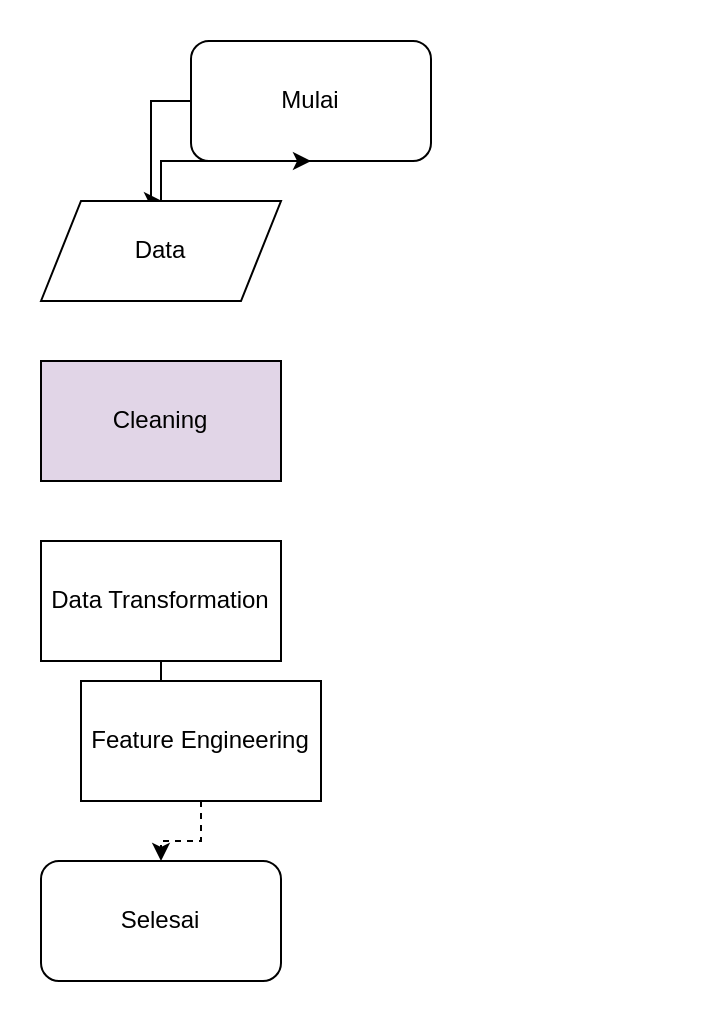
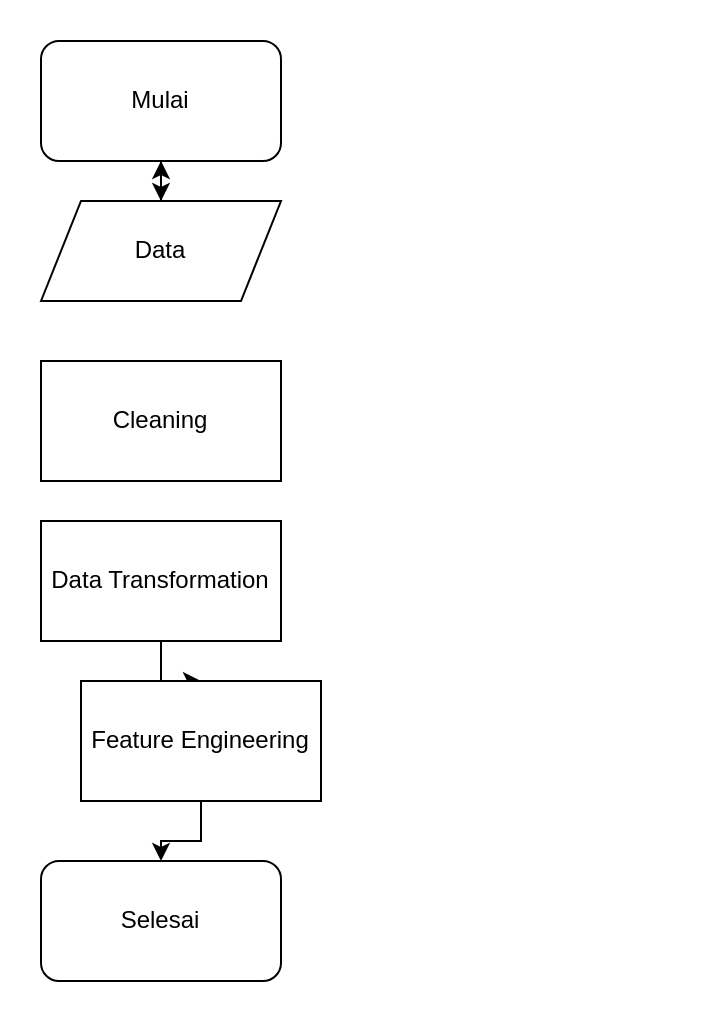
node "Mulai": moved (311, 101) -> (161, 101)
node "Cleaning": fillcolor #e1d5e7 -> #ffffff
node "Data Transformation": moved (161, 601) -> (161, 581)
edge "Feature Engineering" -> "Selesai": style dashed -> solid
